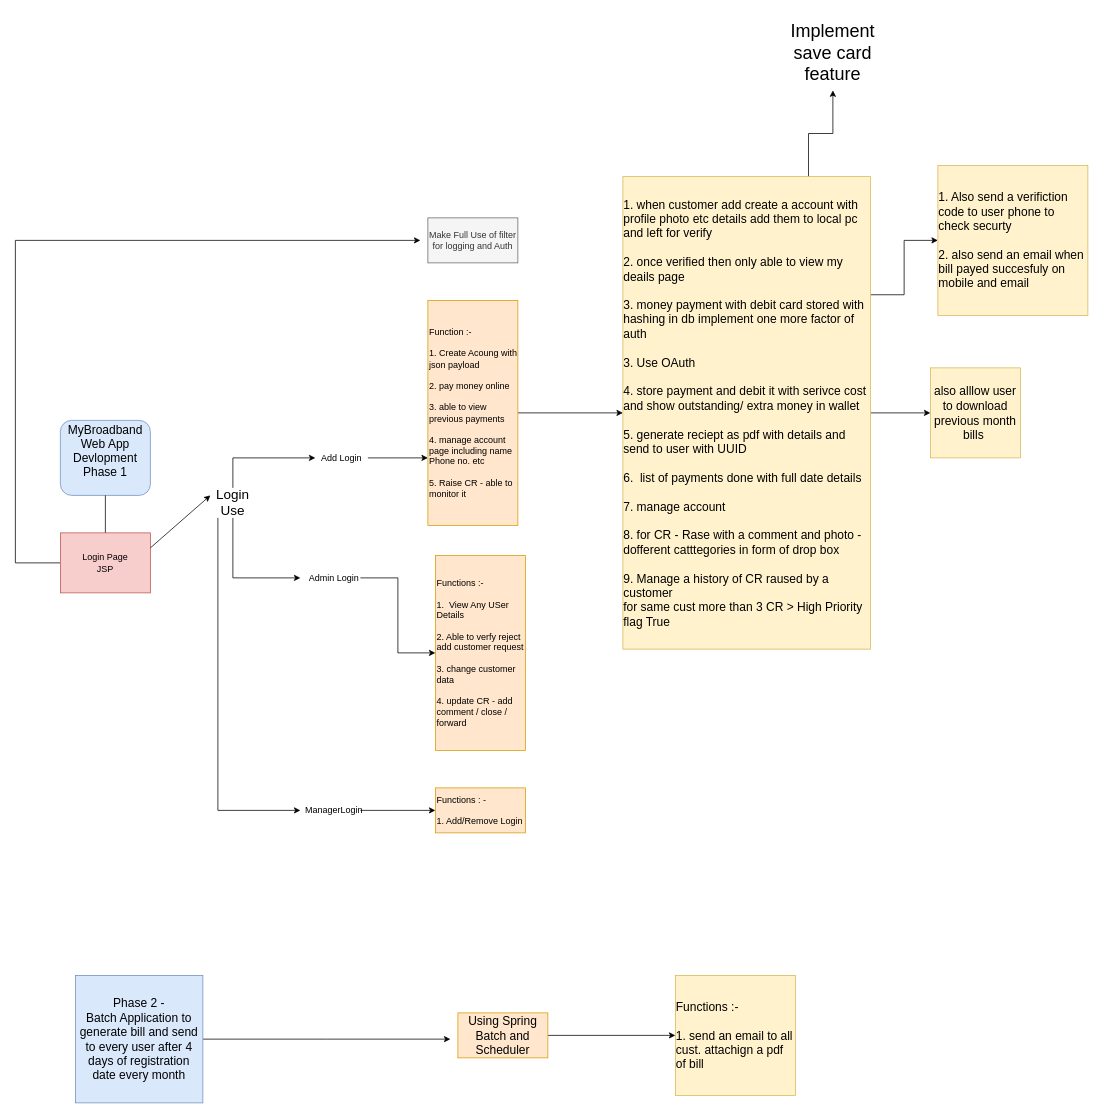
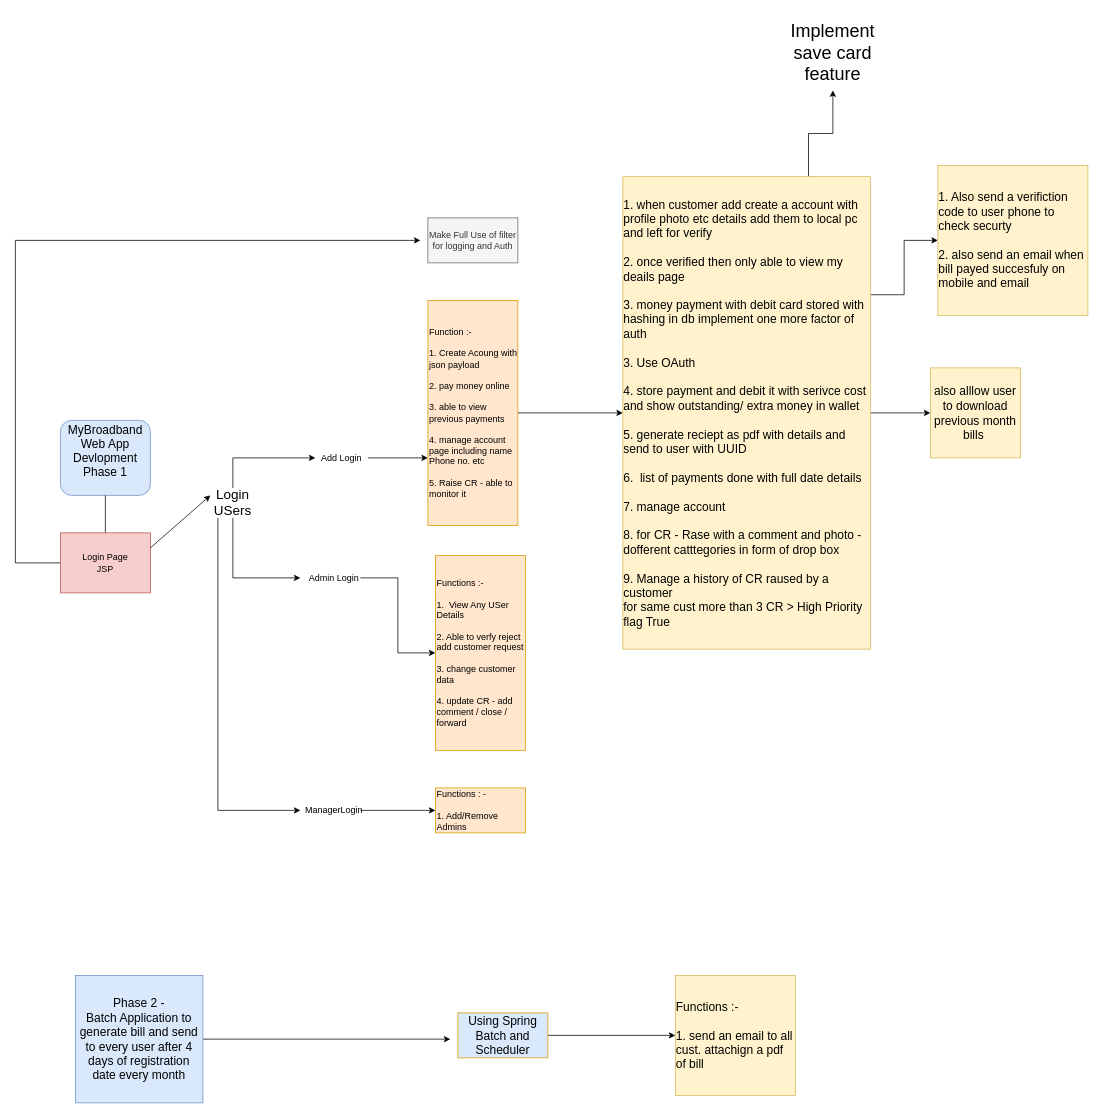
node "Login Use": label "Login Use" -> "Login USers"
node "Functions : - 1. Add/Remove Login": label "Functions : - 1. Add/Remove Login" -> "Functions : - 1. Add/Remove Admins"
node "Using Spring Batch and Scheduler": fillcolor #ffe6cc -> #dae8fc
